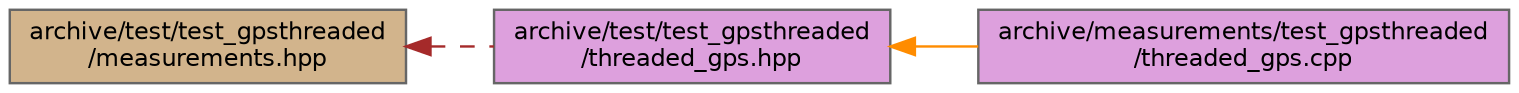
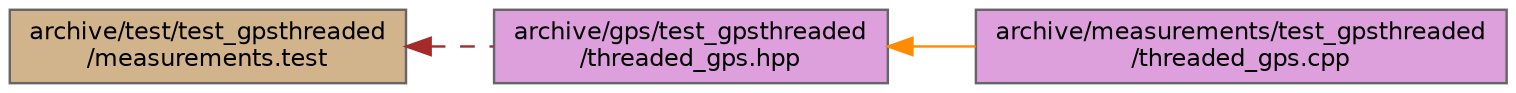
node "archive/test/test_gpsthreaded /measurements.hpp": label "archive/test/test_gpsthreaded /measurements.hpp" -> "archive/test/test_gpsthreaded /measurements.test"
node "archive/test/test_gpsthreaded /threaded_gps.hpp": label "archive/test/test_gpsthreaded /threaded_gps.hpp" -> "archive/gps/test_gpsthreaded /threaded_gps.hpp"
